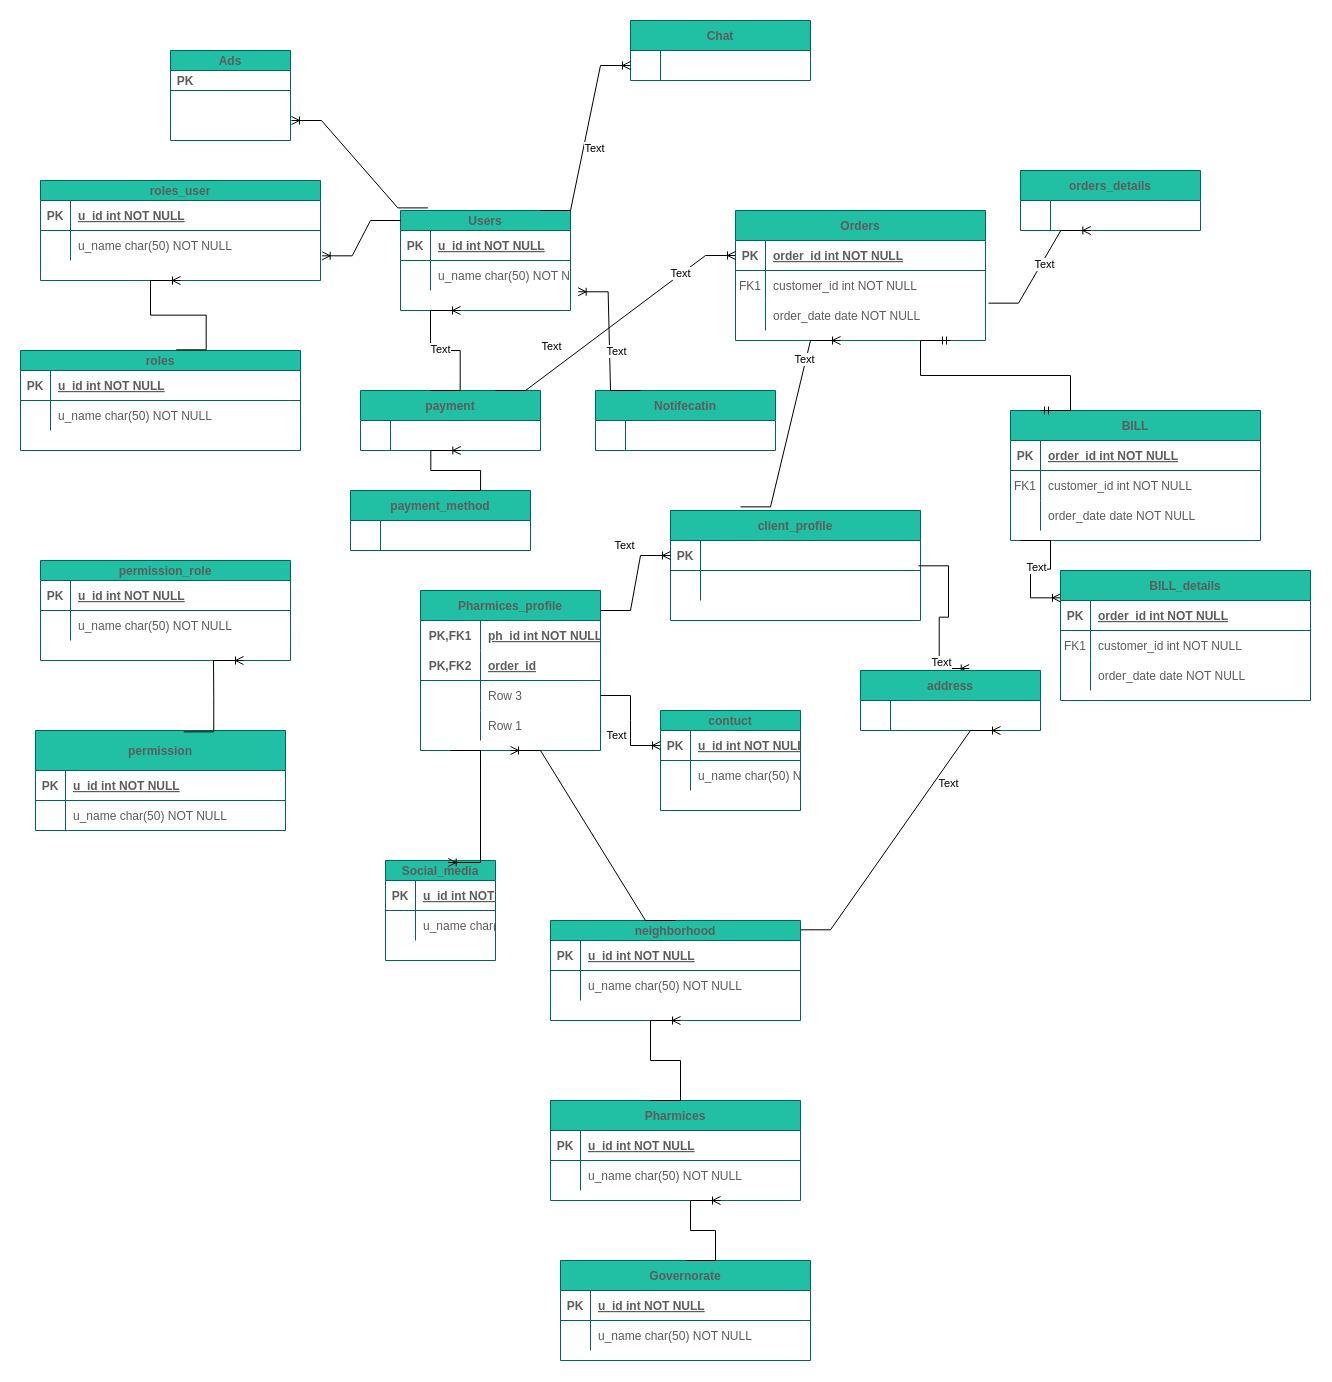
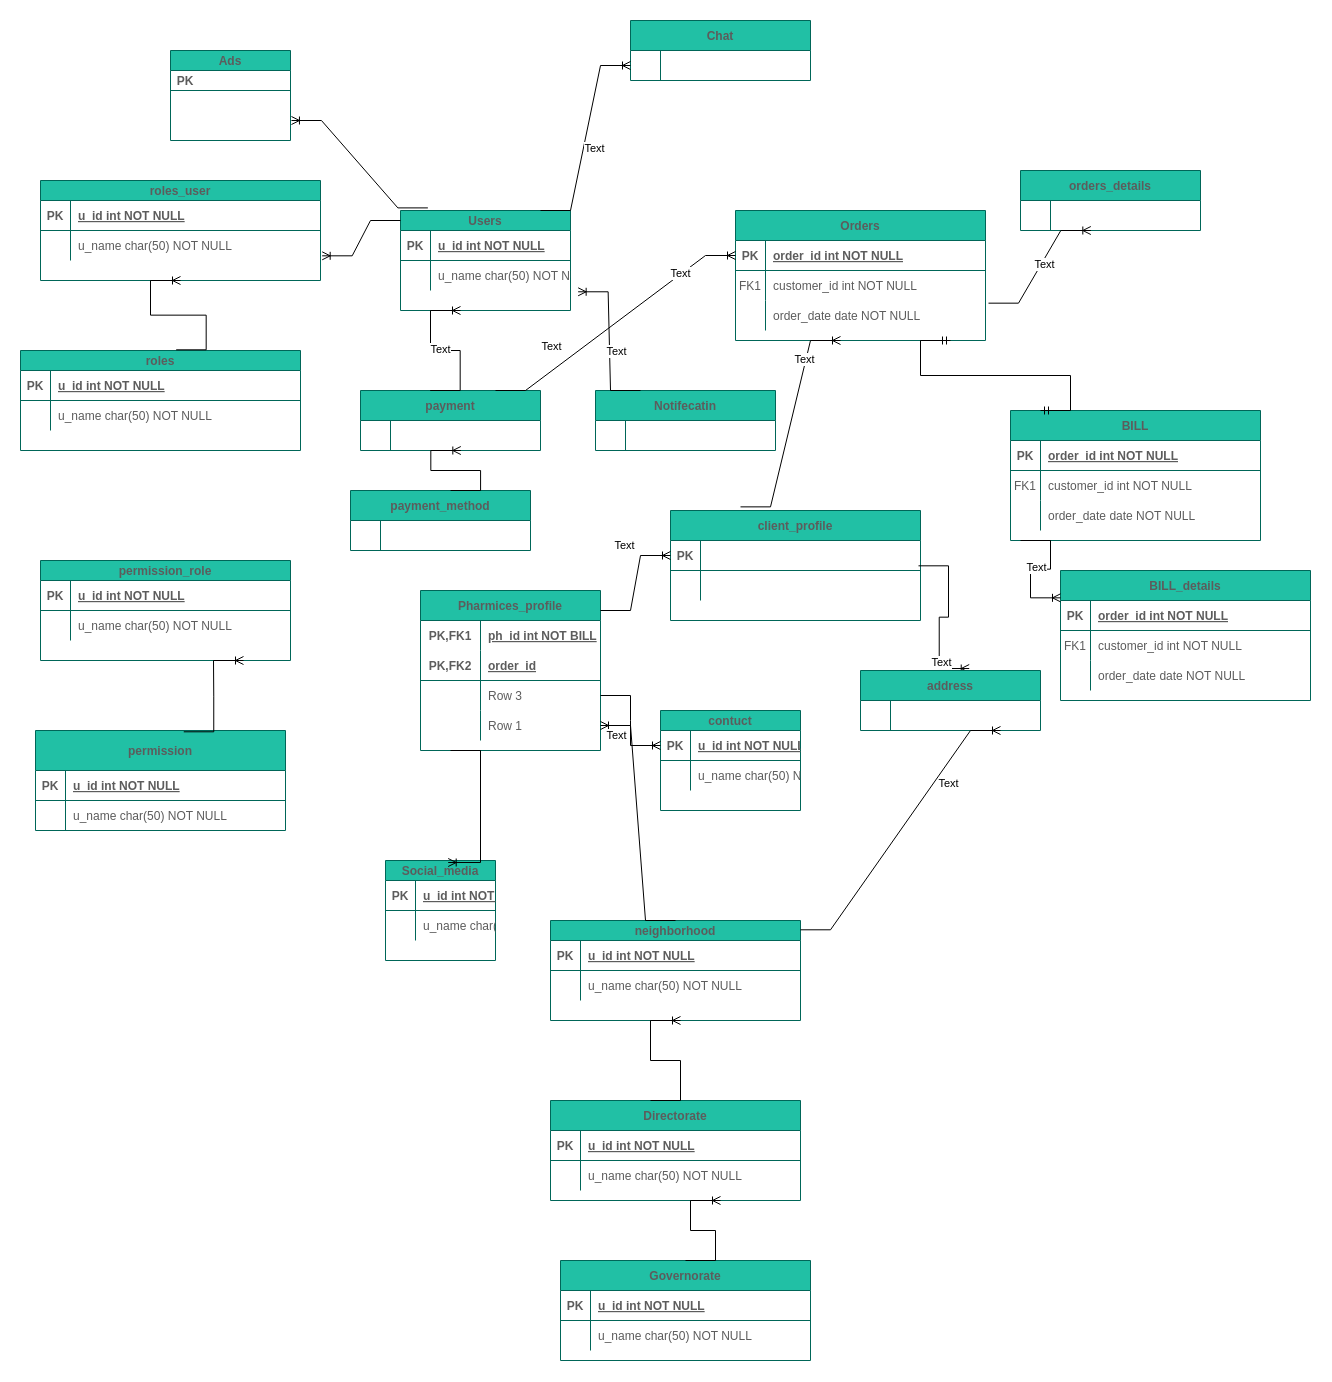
node "ph_id int NOT NULL": label "ph_id int NOT NULL" -> "ph_id int NOT BILL"
edge "neighborhood" -> "Pharmices_profile": now "neighborhood" -> "Row 1"
node "Pharmices": label "Pharmices" -> "Directorate"
